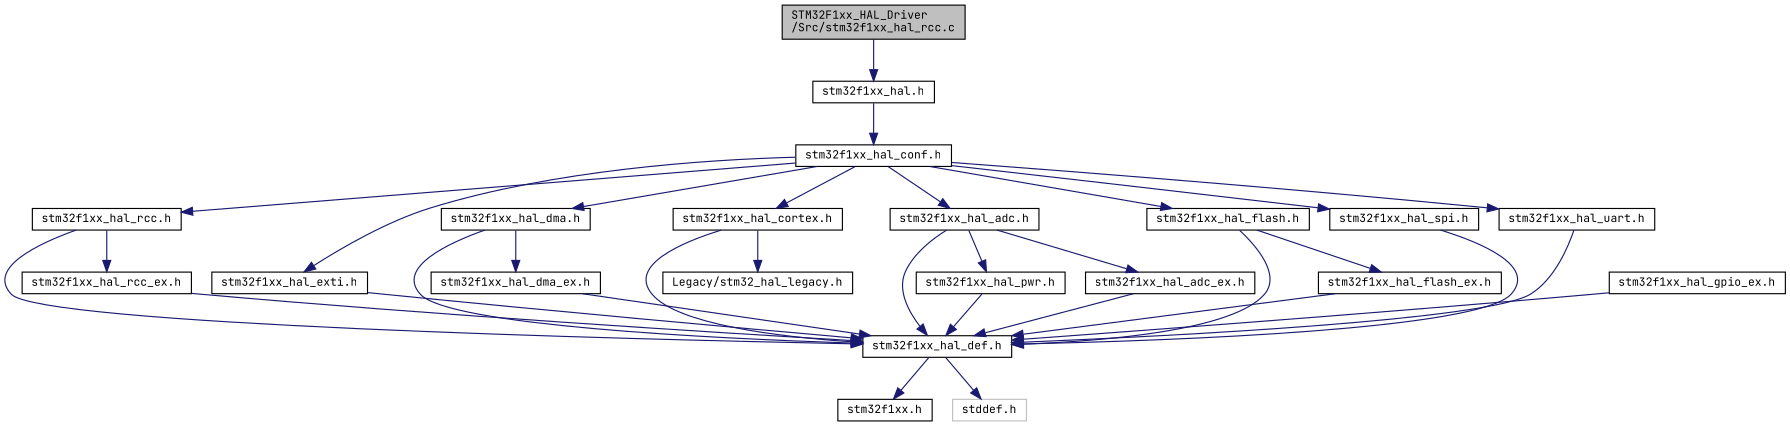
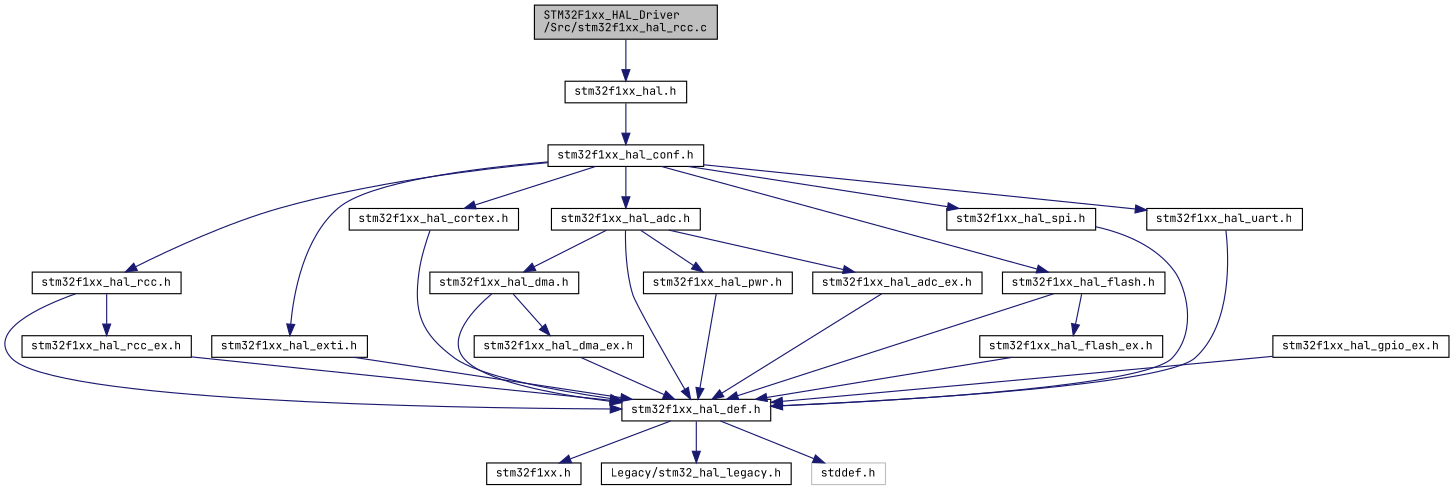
edge "stm32f1xx_hal_conf.h" -> "stm32f1xx_hal_dma.h": now "stm32f1xx_hal_adc.h" -> "stm32f1xx_hal_dma.h"
edge "stm32f1xx_hal_cortex.h" -> "Legacy/stm32_hal_legacy.h": now "stm32f1xx_hal_def.h" -> "Legacy/stm32_hal_legacy.h"
